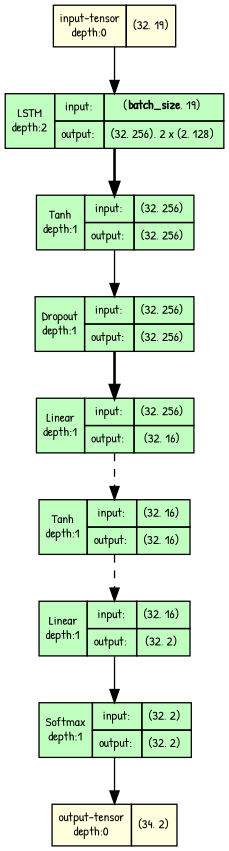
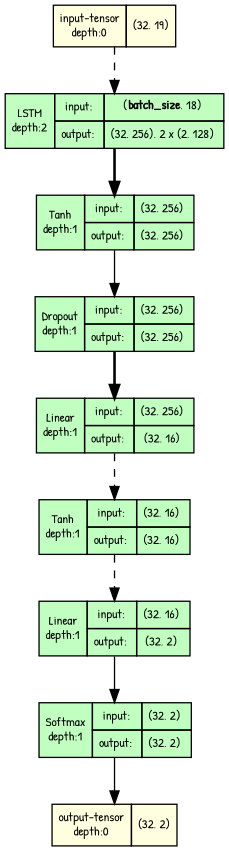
edge "input-tensor" -> "LSTM": style solid -> dashed
node "LSTM": text ", 19)" -> ", 18)"
node "output-tensor": text "(34, 2)" -> "(32, 2)"
